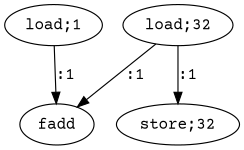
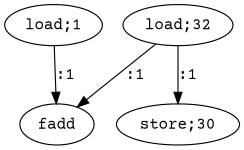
node "store;32": label "store;32" -> "store;30"
